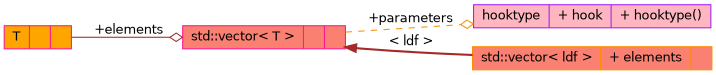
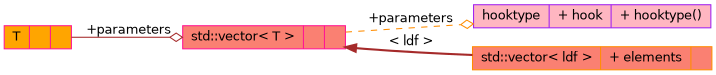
edge "T" -> "std::vector< T >": label " +elements" -> " +parameters"
